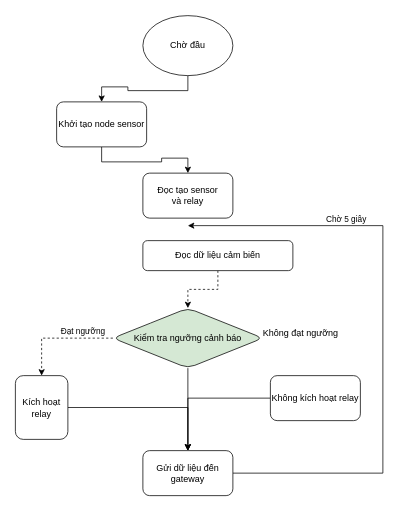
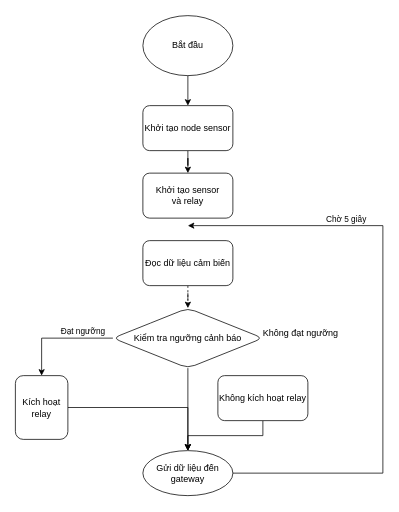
node "Chờ đầu": label "Chờ đầu" -> "Bắt đầu"
node "Khởi tạo node sensor": moved (102, 124) -> (188, 128)
node "Đọc tạo sensor và relay": label "Đọc tạo sensor và relay" -> "Khởi tạo sensor và relay"
node "Đọc dữ liệu cảm biến": size 150x30 -> 90x45
edge "Kiểm tra ngưỡng cảnh báo" -> "Kích hoạt relay": style dashed -> solid
node "Kiểm tra ngưỡng cảnh báo": fillcolor #d5e8d4 -> #ffffff
node "Không kích hoạt relay": moved (315, 398) -> (263, 398)
node "Gửi dữ liệu đến gateway": shape rounded rectangle -> ellipse
